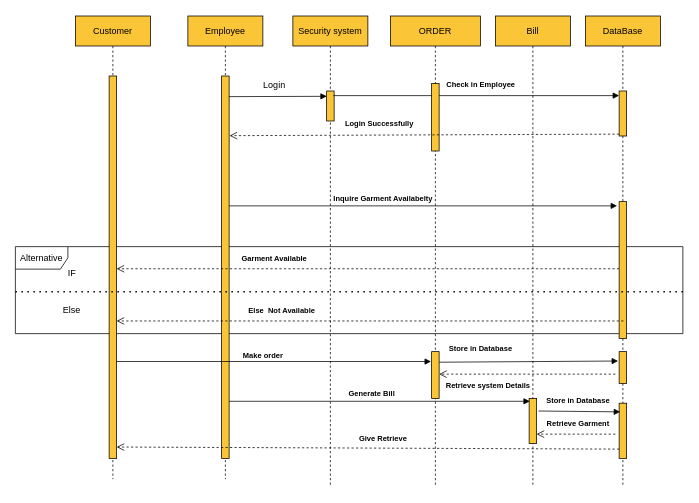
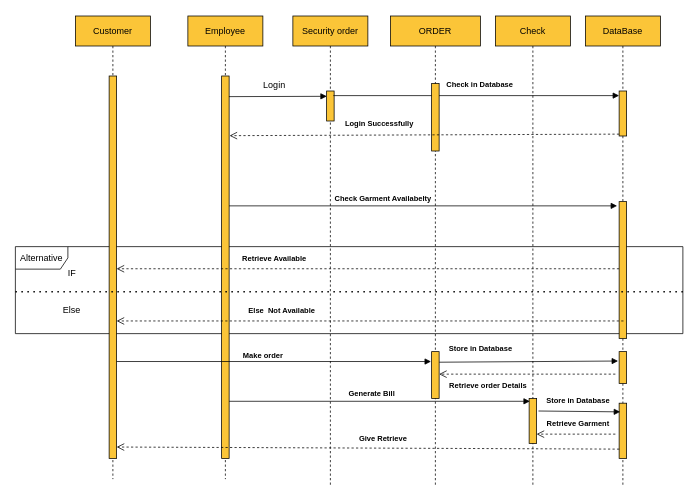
node "Security system": label "Security system" -> "Security order"
node "Bill": label "Bill" -> "Check"
node "Check in Employee": label "Check in Employee" -> "Check in Database"
node "Inquire Garment Availabelty": label "Inquire Garment Availabelty" -> "Check Garment Availabelty"
node "Garment Available": label "Garment Available" -> "Retrieve Available"
node "Retrieve system Details": label "Retrieve system Details" -> "Retrieve order Details"
